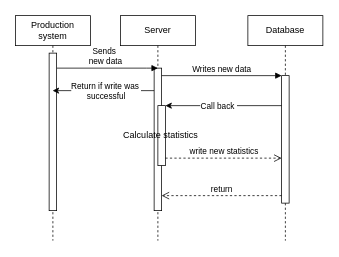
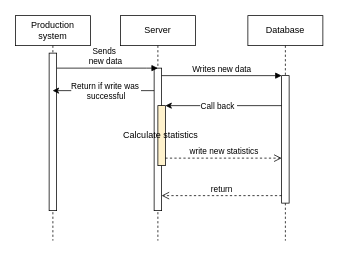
node "Calculate statistics": fillcolor #ffffff -> #fff2cc
